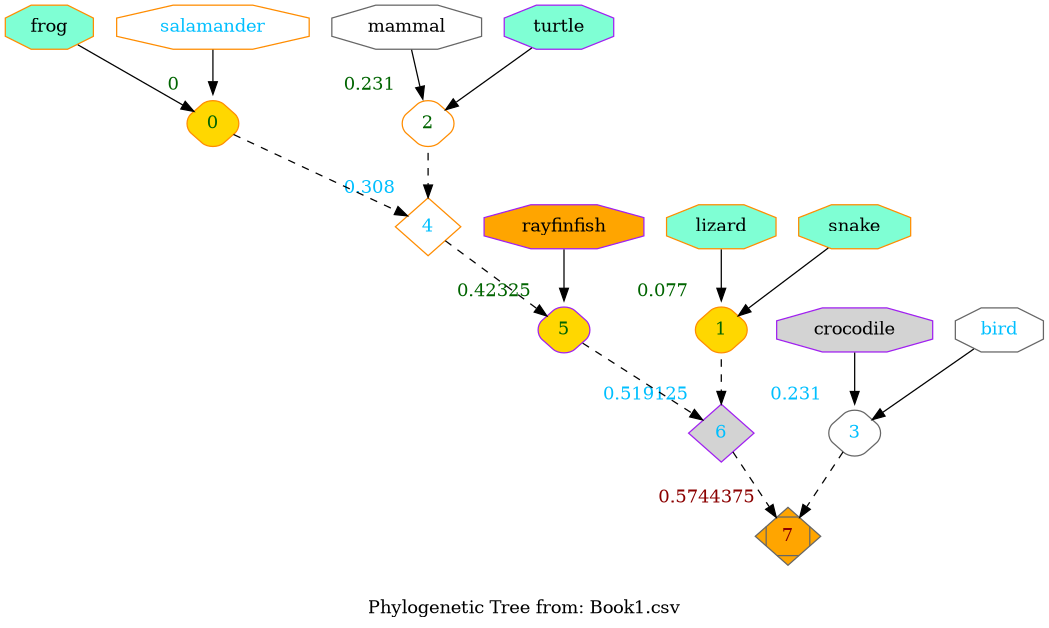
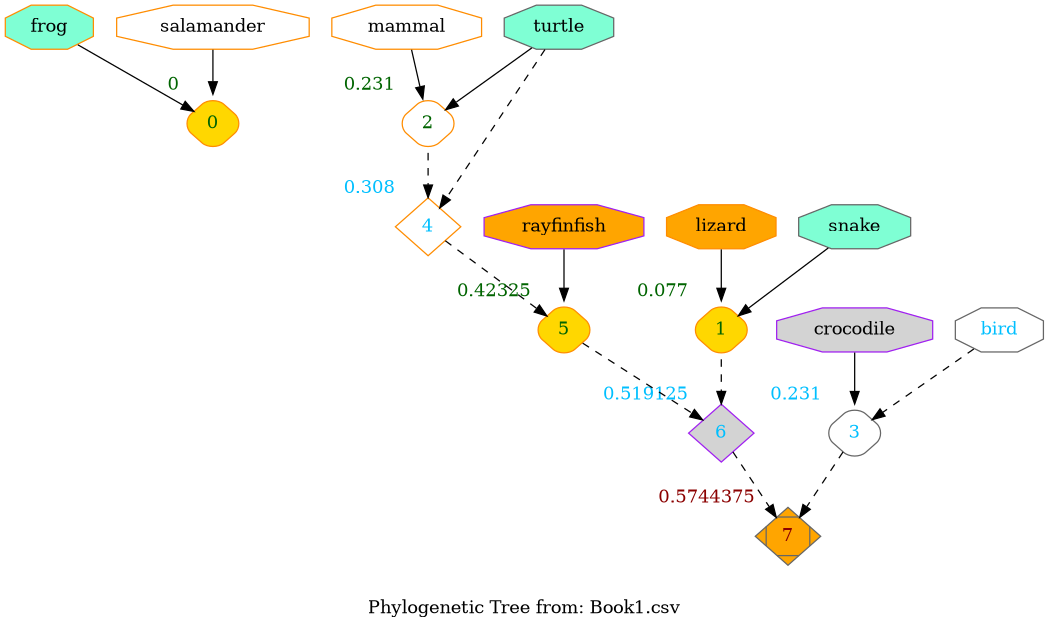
node "salamander": fontcolor #00bfff -> #000000
node "mammal": color gray40 -> darkorange
node "turtle": color purple -> gray40
edge "0 0" -- "4 0.308": now "turtle" -- "4 0.308"
node "lizard": fillcolor aquamarine -> orange
node "snake": color darkorange -> gray40
node "5 0.42325": color purple -> darkorange
edge "bird" -- "3 0.231": style solid -> dashed
